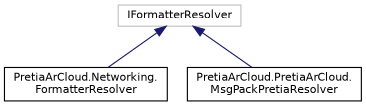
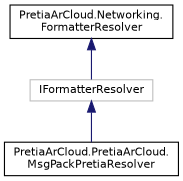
edge "PretiaArCloud.Networking. FormatterResolver" -> "IFormatterResolver": reversed
